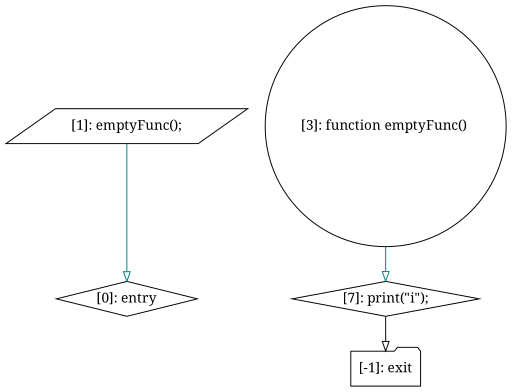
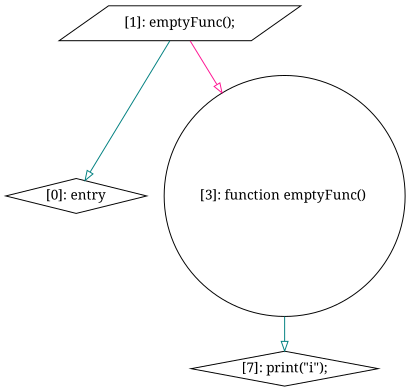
edge "[1]: emptyFunc();" -> "[3]: function emptyFunc()": added
node "[-1]: exit": removed
